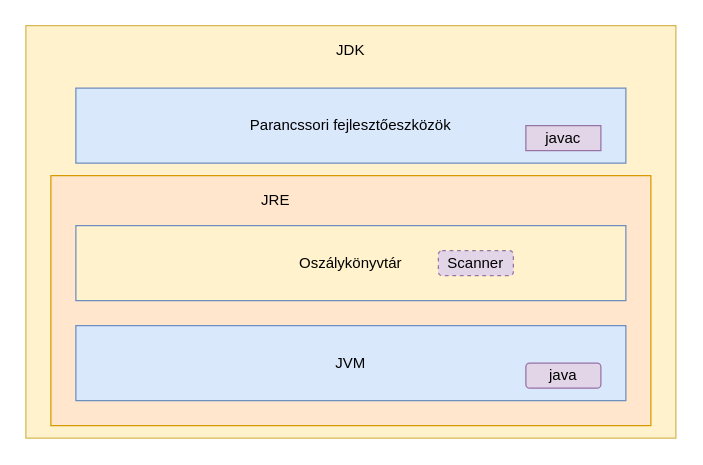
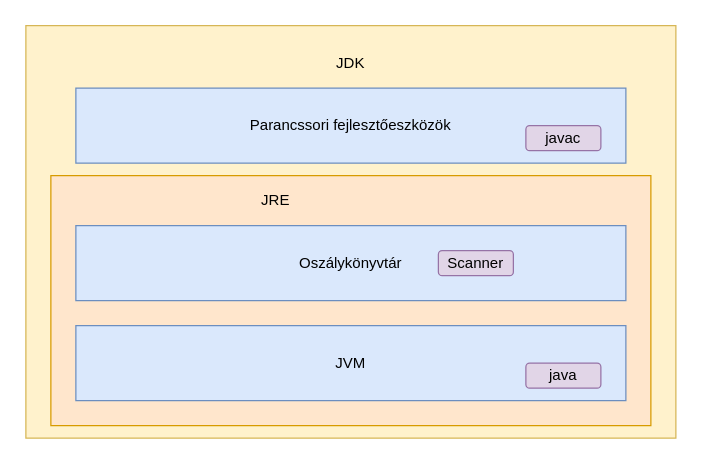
node "JDK": moved (351, 51) -> (351, 63)
node "javac": shape rectangle -> rounded rectangle
node "Oszálykönyvtár": fillcolor #fff2cc -> #dae8fc
node "Scanner": style dashed -> solid
